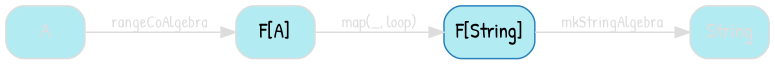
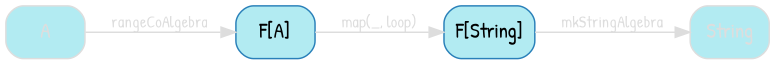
node "F[A]": color #dddddd -> #2980b9
